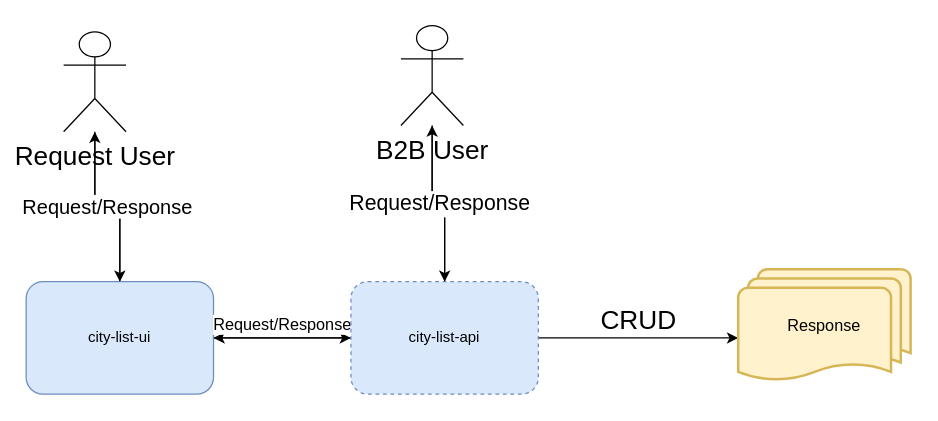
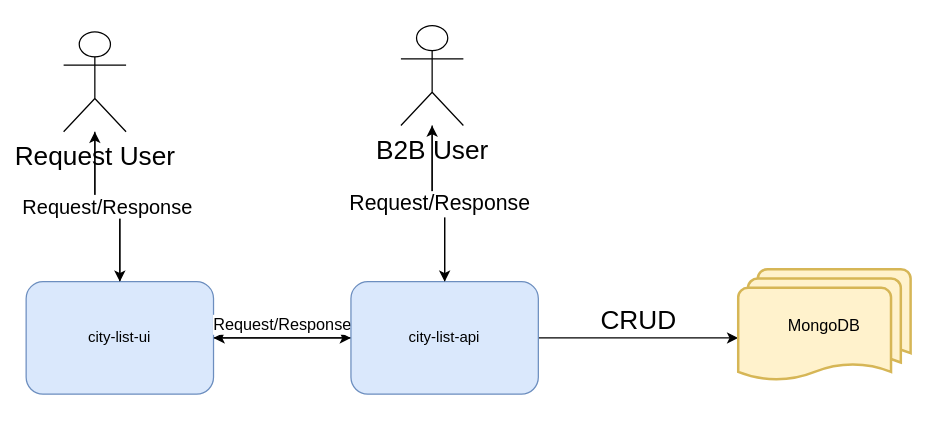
node "Response": label "Response" -> "MongoDB"
node "city-list-api": style dashed -> solid
